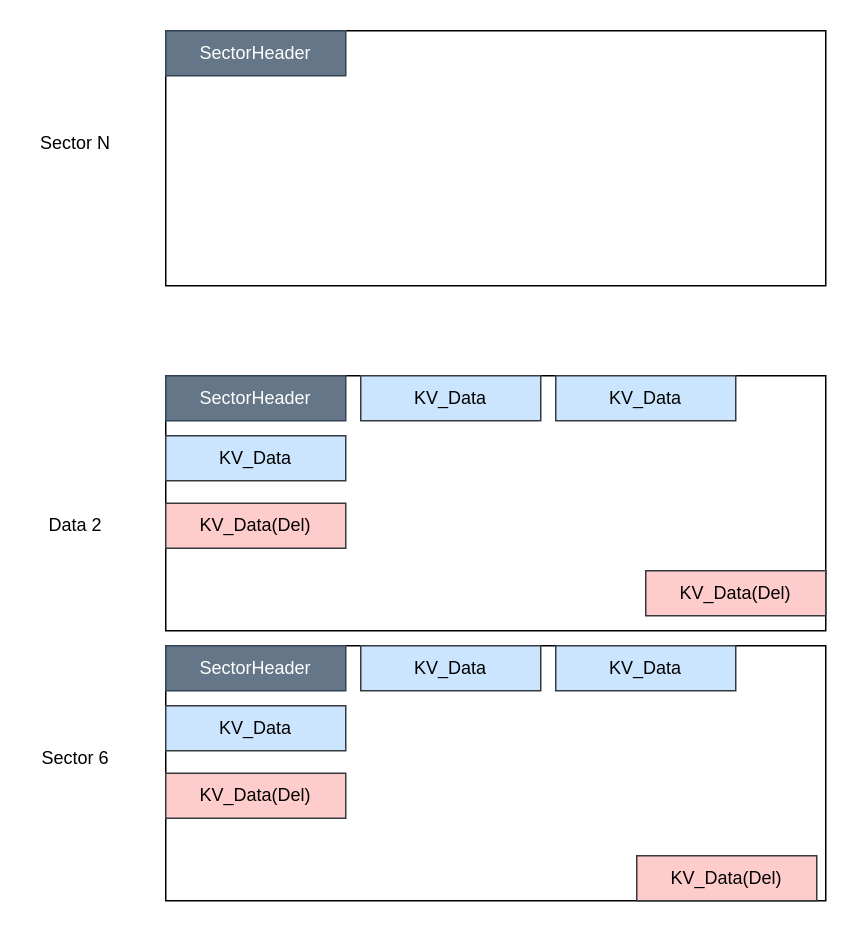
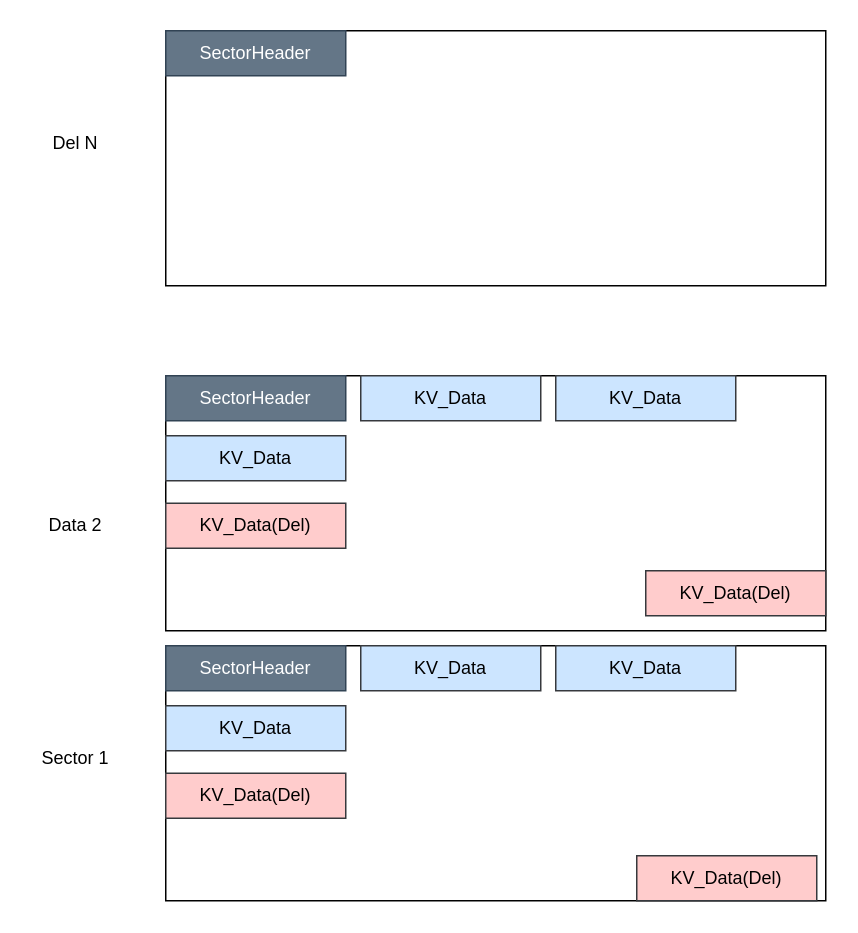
node "Sector N": label "Sector N" -> "Del N"
node "Sector 6": label "Sector 6" -> "Sector 1"
